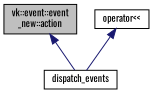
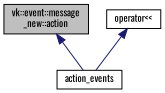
node "vk::event::event _new::action": label "vk::event::event _new::action" -> "vk::event::message _new::action"
node "dispatch_events": label "dispatch_events" -> "action_events"
